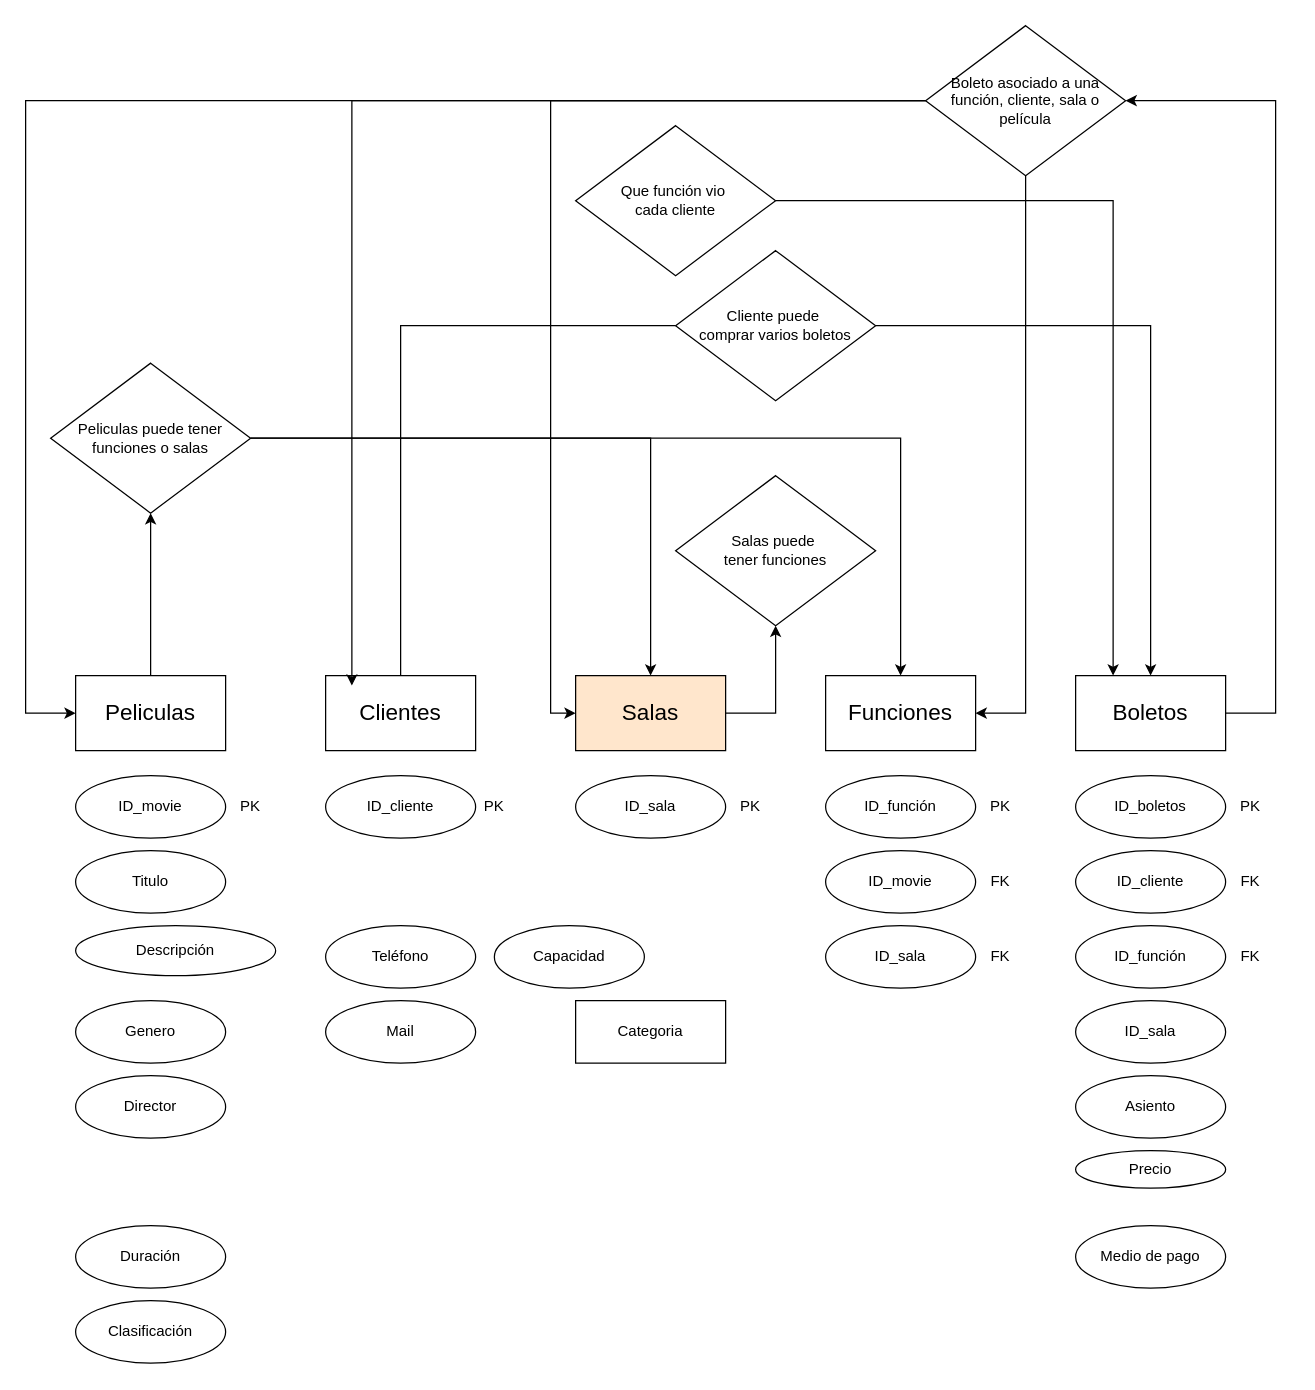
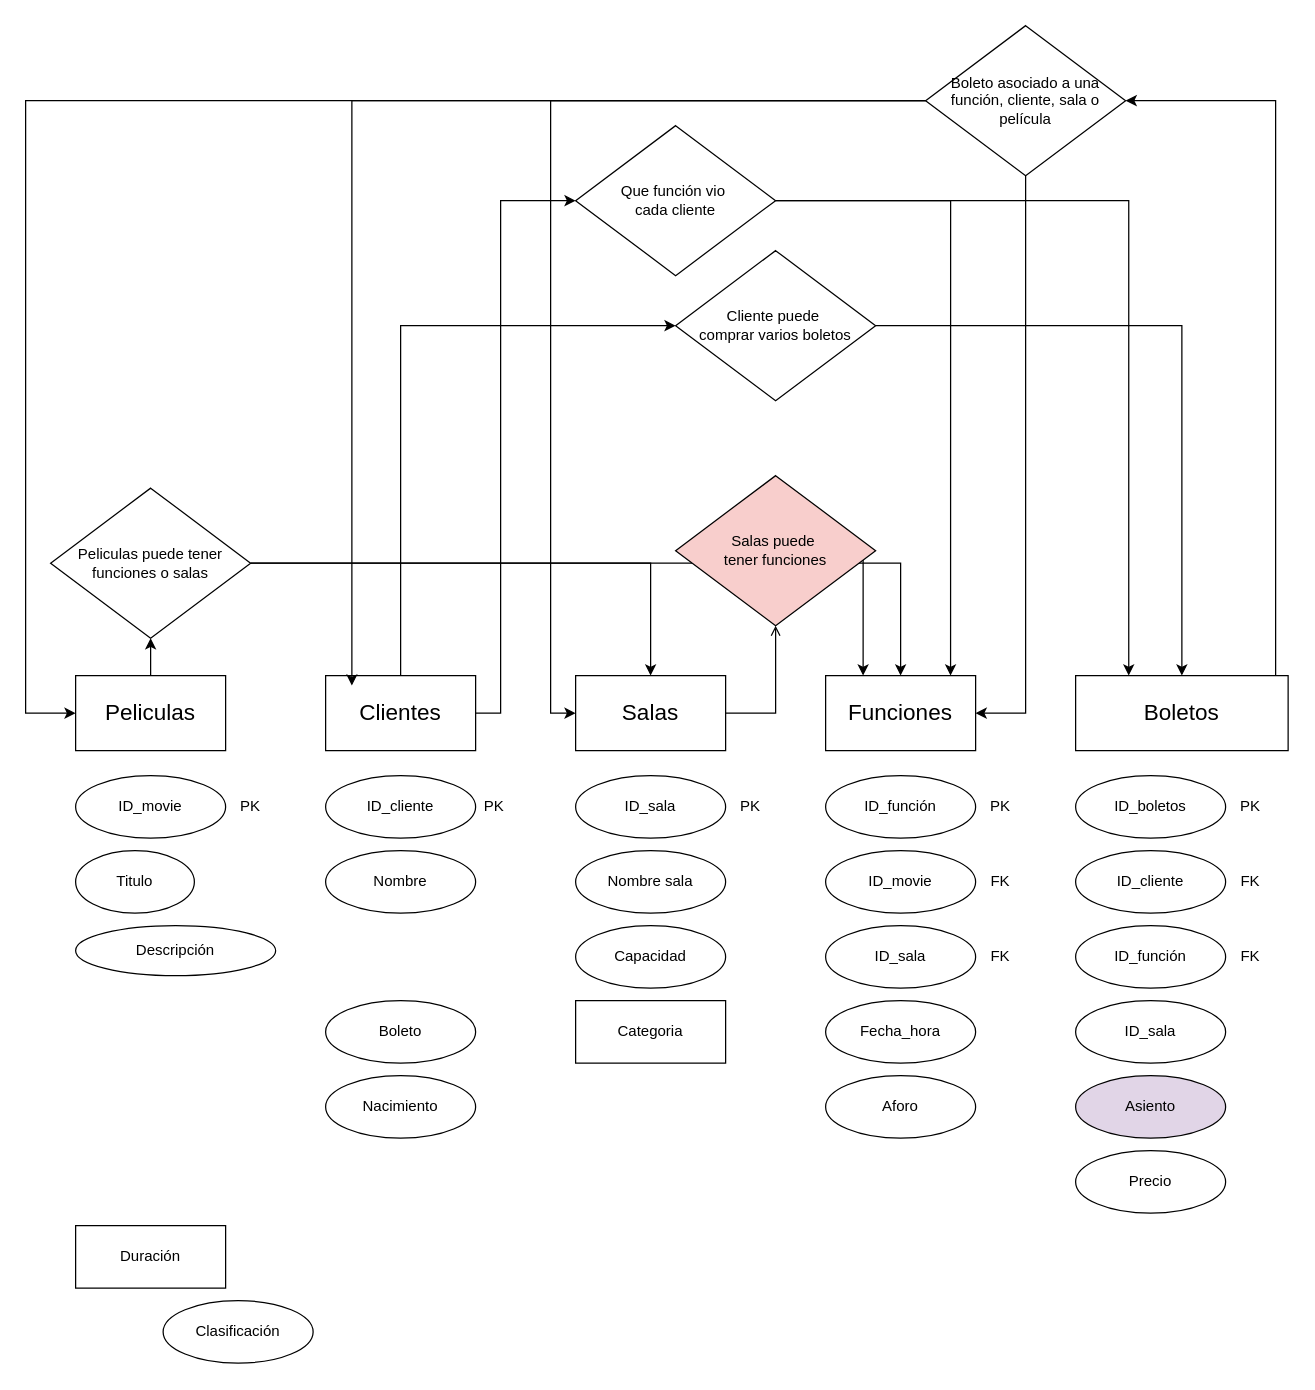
edge "Cliente puede comprar varios boletos" -- "Clientes": arrowhead none -> classic
edge "Que función vio cada cliente" -> "Funciones": added
edge "Clientes" -> "Que función vio cada cliente": added
node "Peliculas puede tener funciones o salas": moved (151, 438) -> (151, 563)
node "Salas puede tener funciones": fillcolor #ffffff -> #f8cecc
edge "Salas puede tener funciones" -> "Funciones": added
edge "Salas" -> "Salas puede tener funciones": arrowhead classic -> open
node "Salas": fillcolor #ffe6cc -> #ffffff
node "Boletos": size 150x75 -> 213x75
node "Titulo": size 150x63 -> 119x63
node "Nombre": added
node "Nombre sala": added
node "Teléfono": removed
node "Capacidad": moved (569, 957) -> (651, 957)
node "Genero": removed
node "Mail": label "Mail" -> "Boleto"
node "Fecha_hora": added
node "Director": removed
node "Nacimiento": added
node "Aforo": added
node "Asiento": fillcolor #ffffff -> #e1d5e7
node "Precio": size 150x38 -> 150x63
node "Duración": shape ellipse -> rectangle
node "Medio de pago": removed
node "Clasificación": moved (151, 1332) -> (238, 1332)
